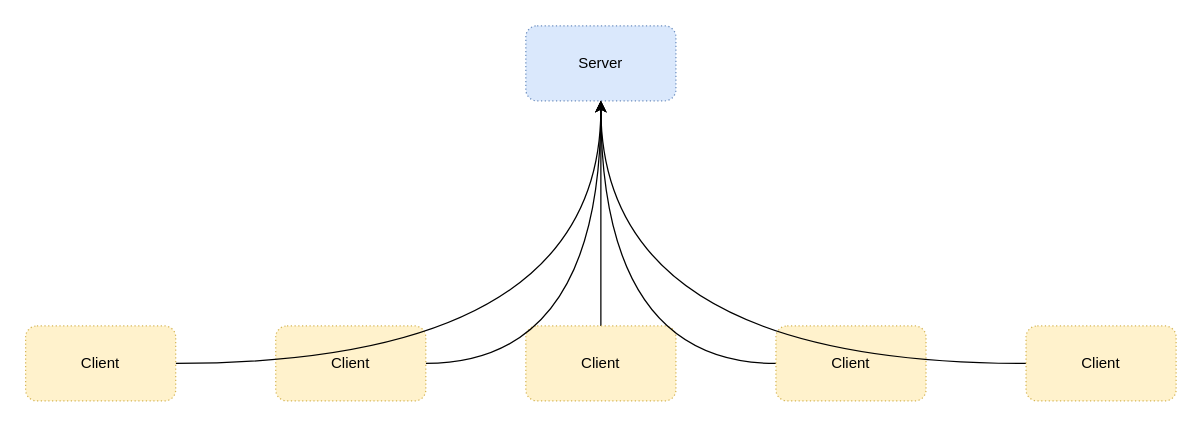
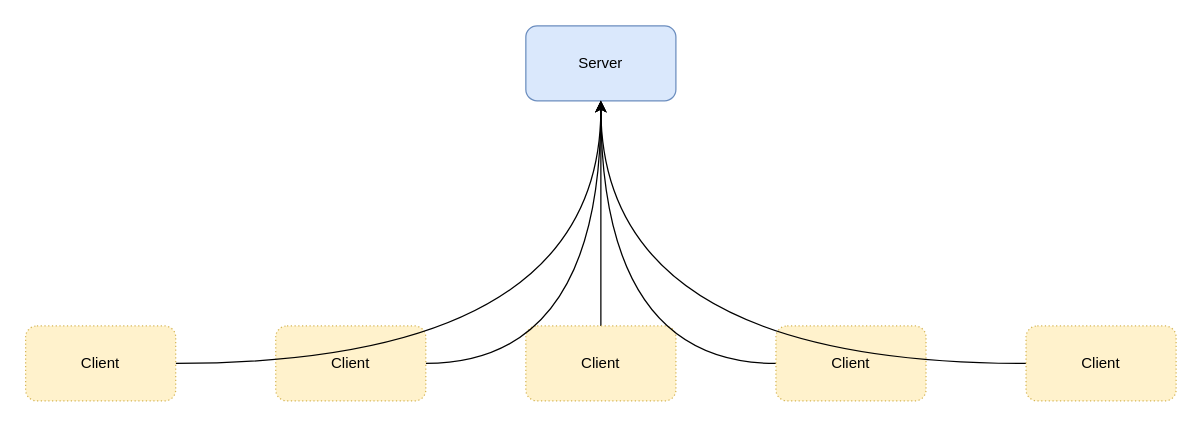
node "Server": style dashed -> solid
